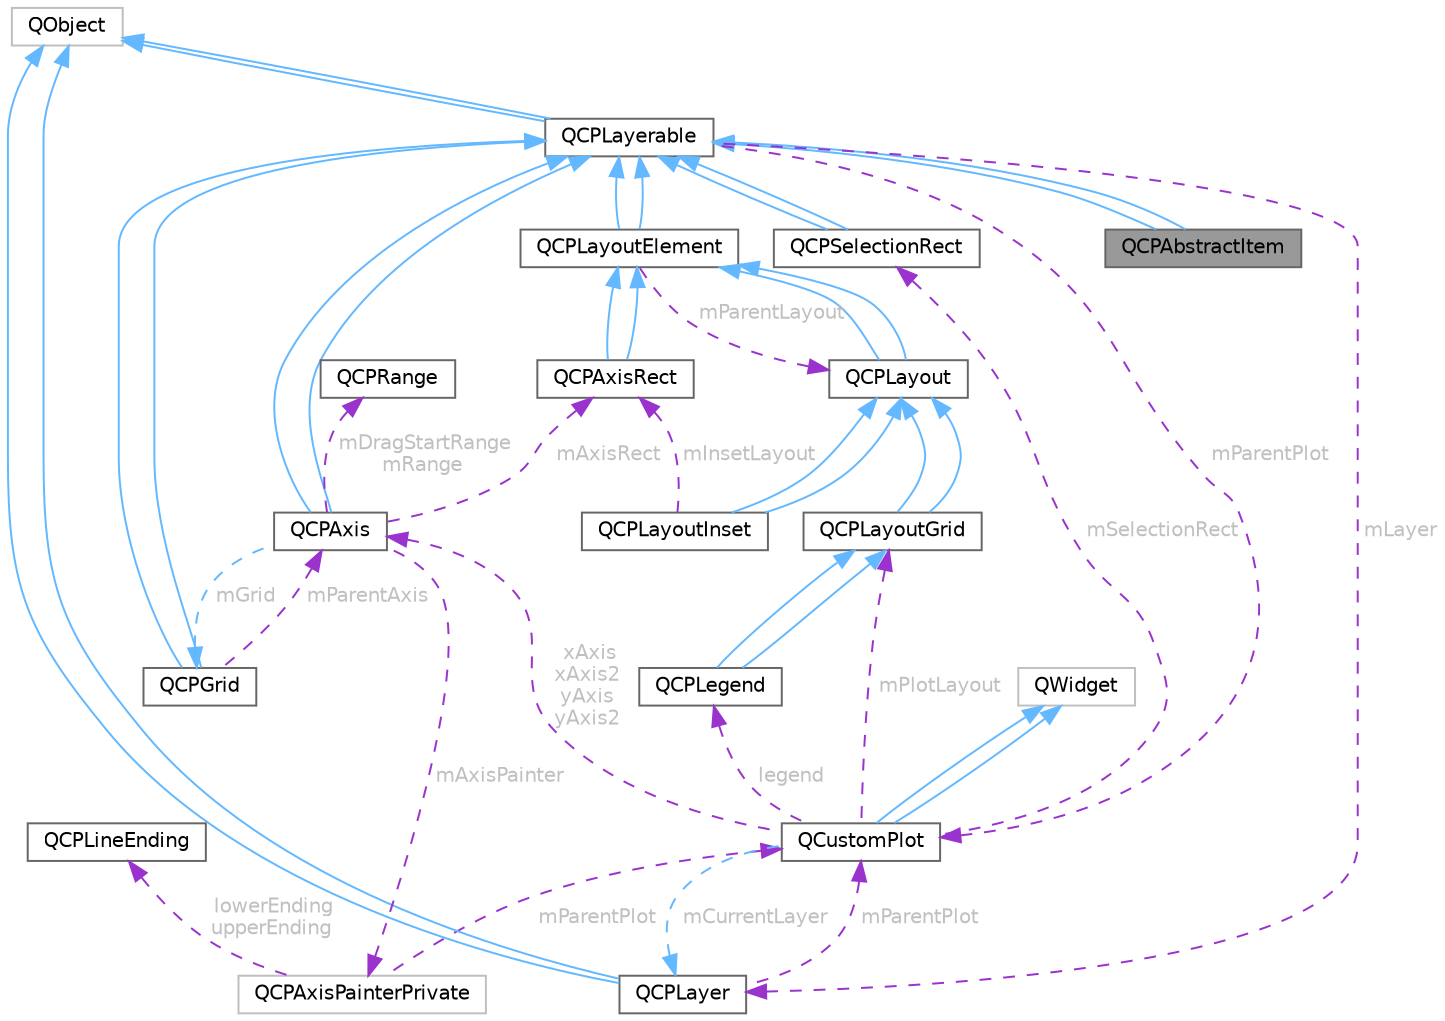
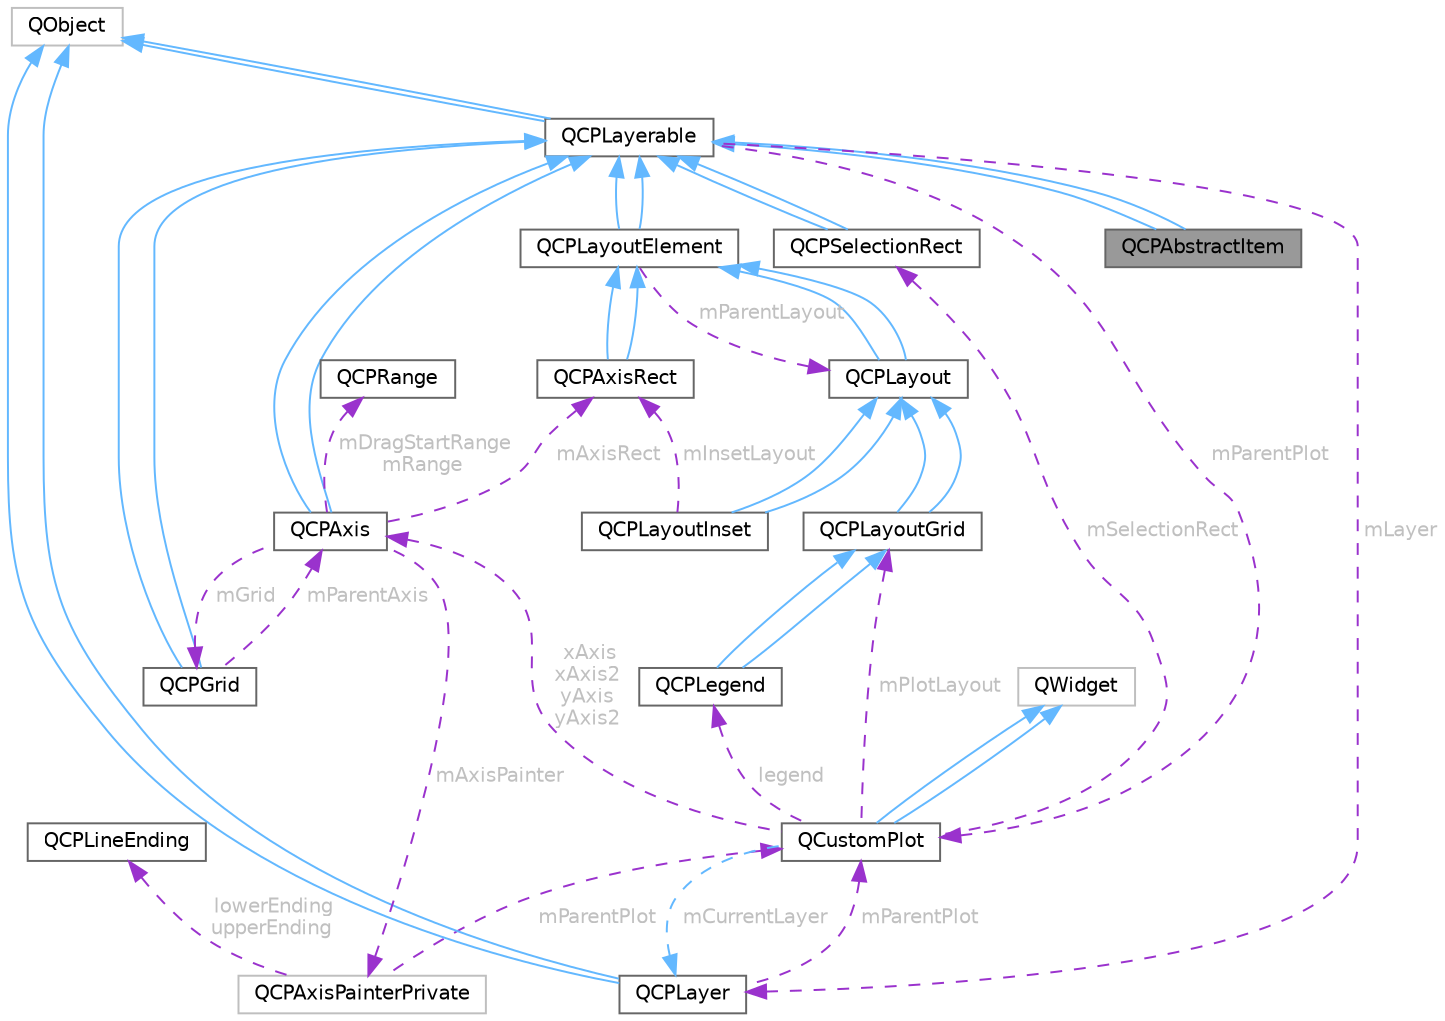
edge "QCPAxis" -> "QCPGrid": color steelblue1 -> darkorchid3
